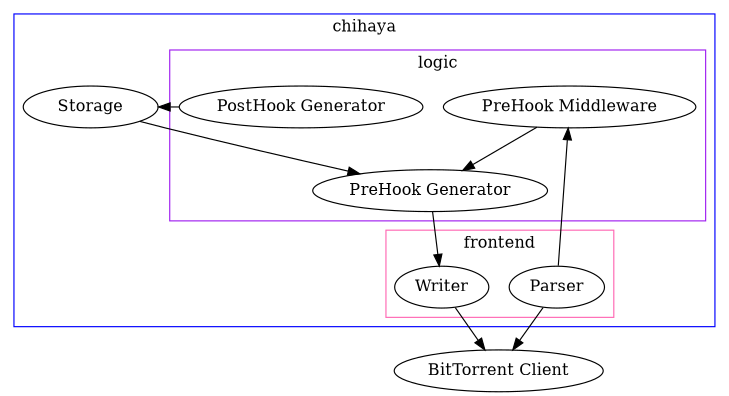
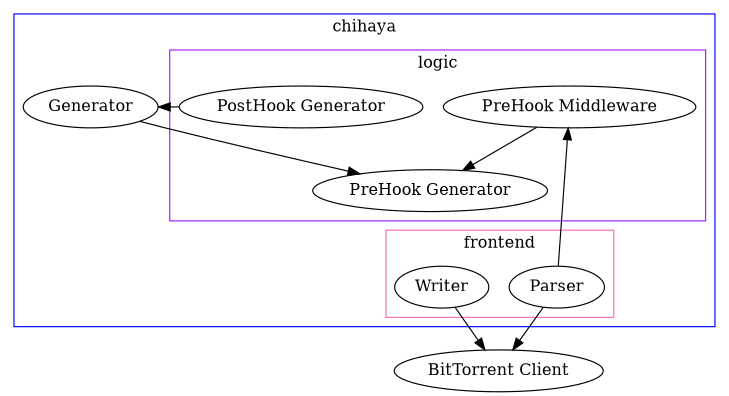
node "Storage": label "Storage" -> "Generator"
edge "PreHook Generator" -> "Writer": removed
